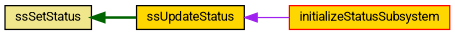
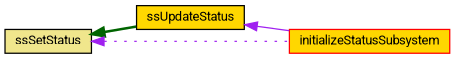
edge "initializeStatusSubsystem" -> "ssSetStatus": added
